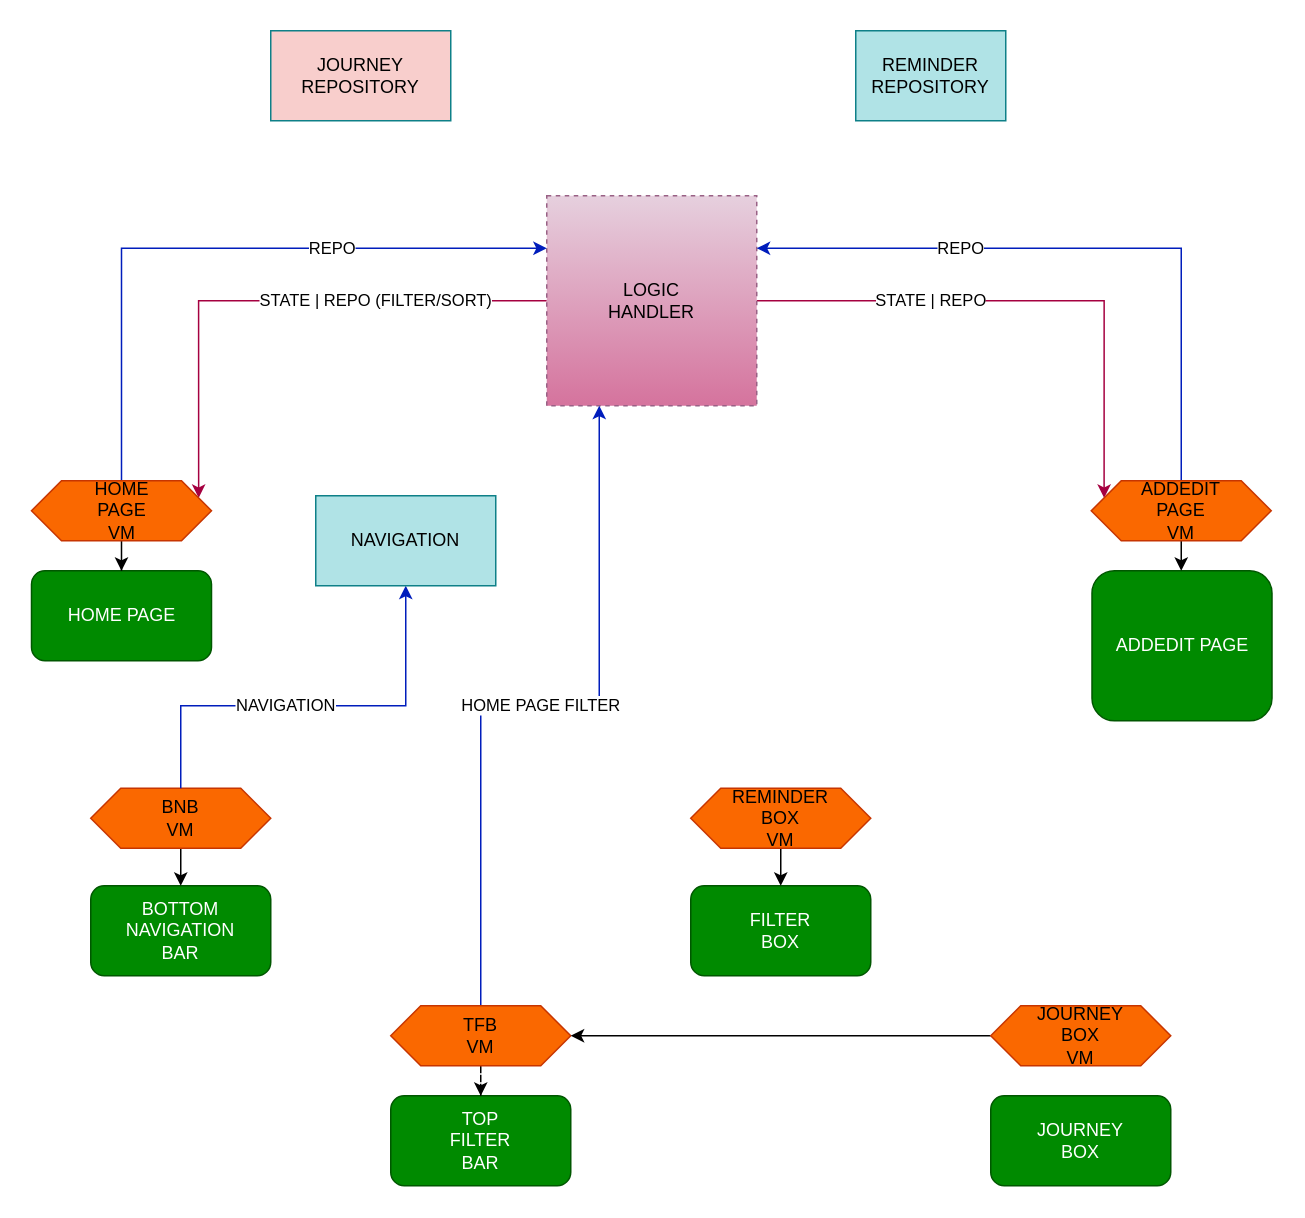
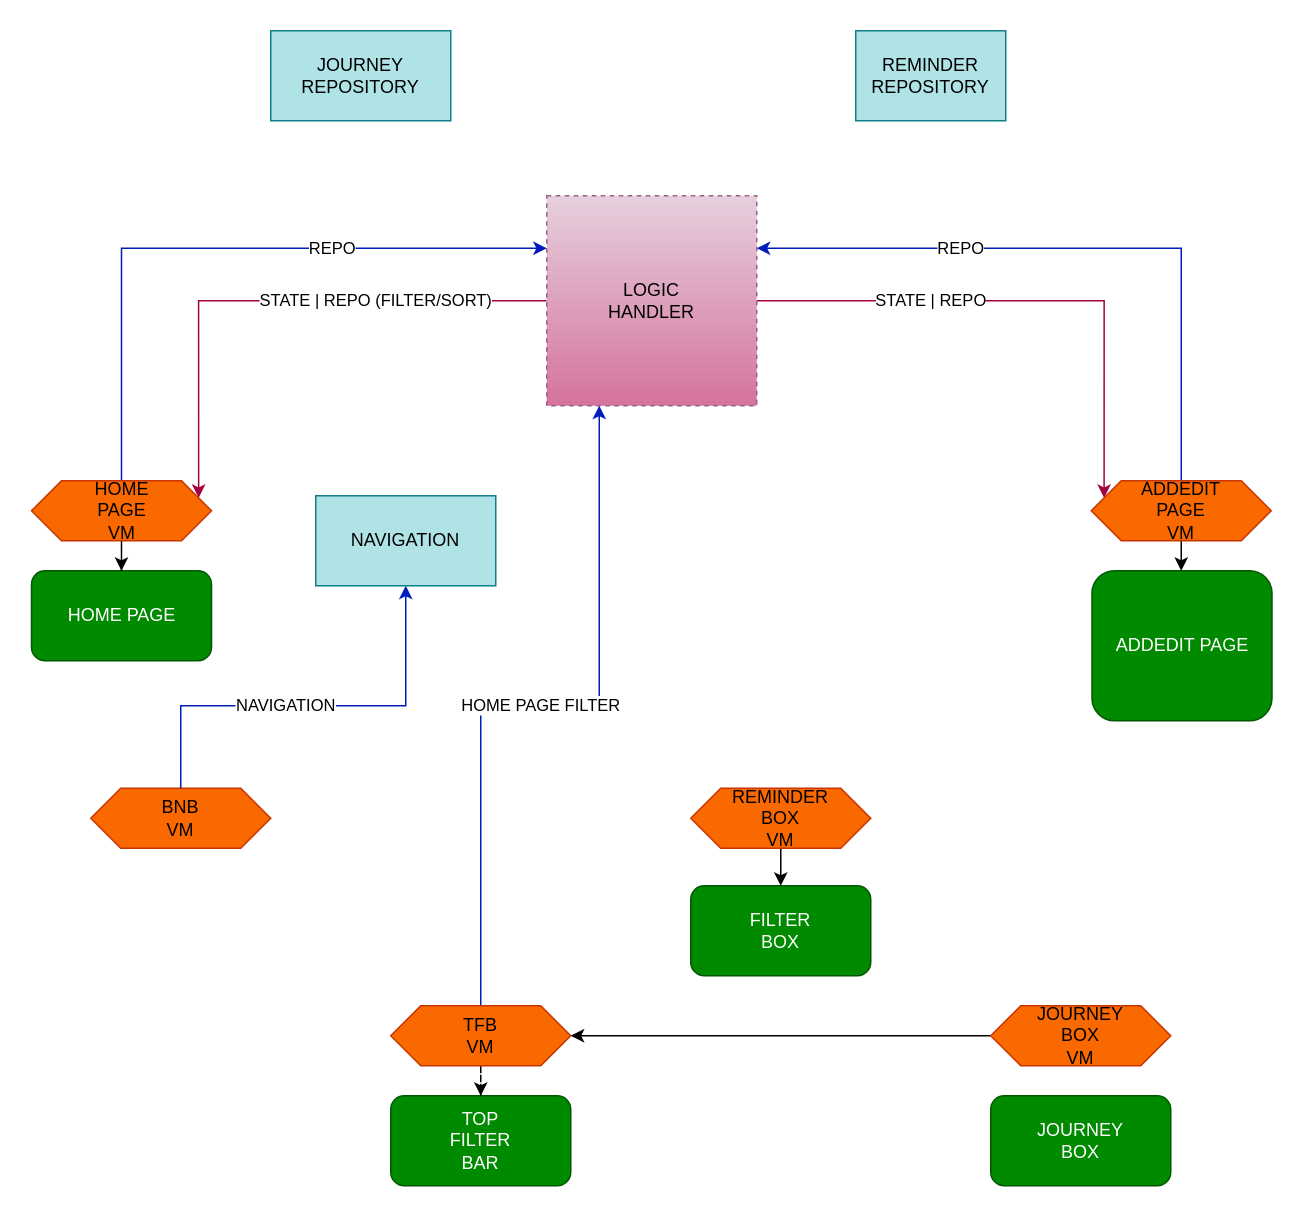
node "JOURNEY REPOSITORY": fillcolor #f8cecc -> #b0e3e6
edge "BNB VM" -> "BOTTOM NAVIGATION BAR": removed
node "BOTTOM NAVIGATION BAR": removed
